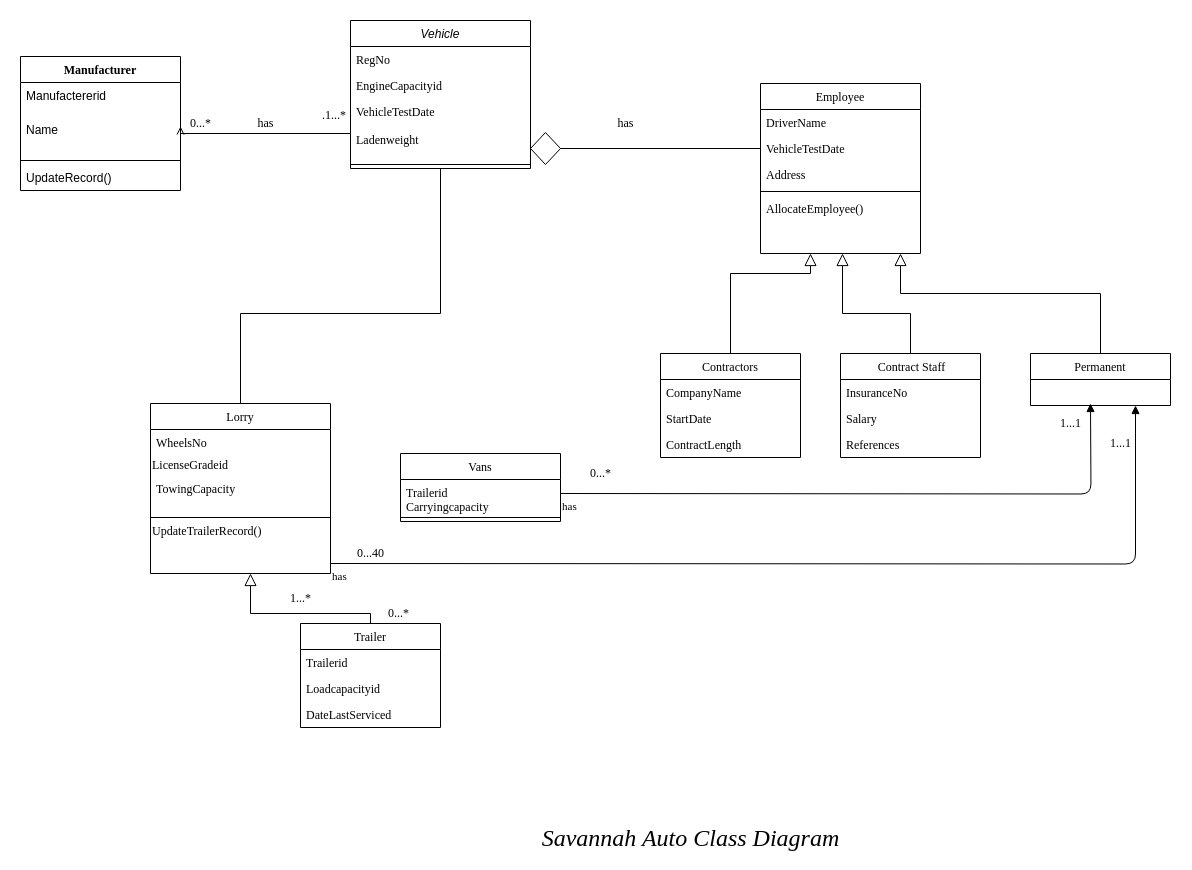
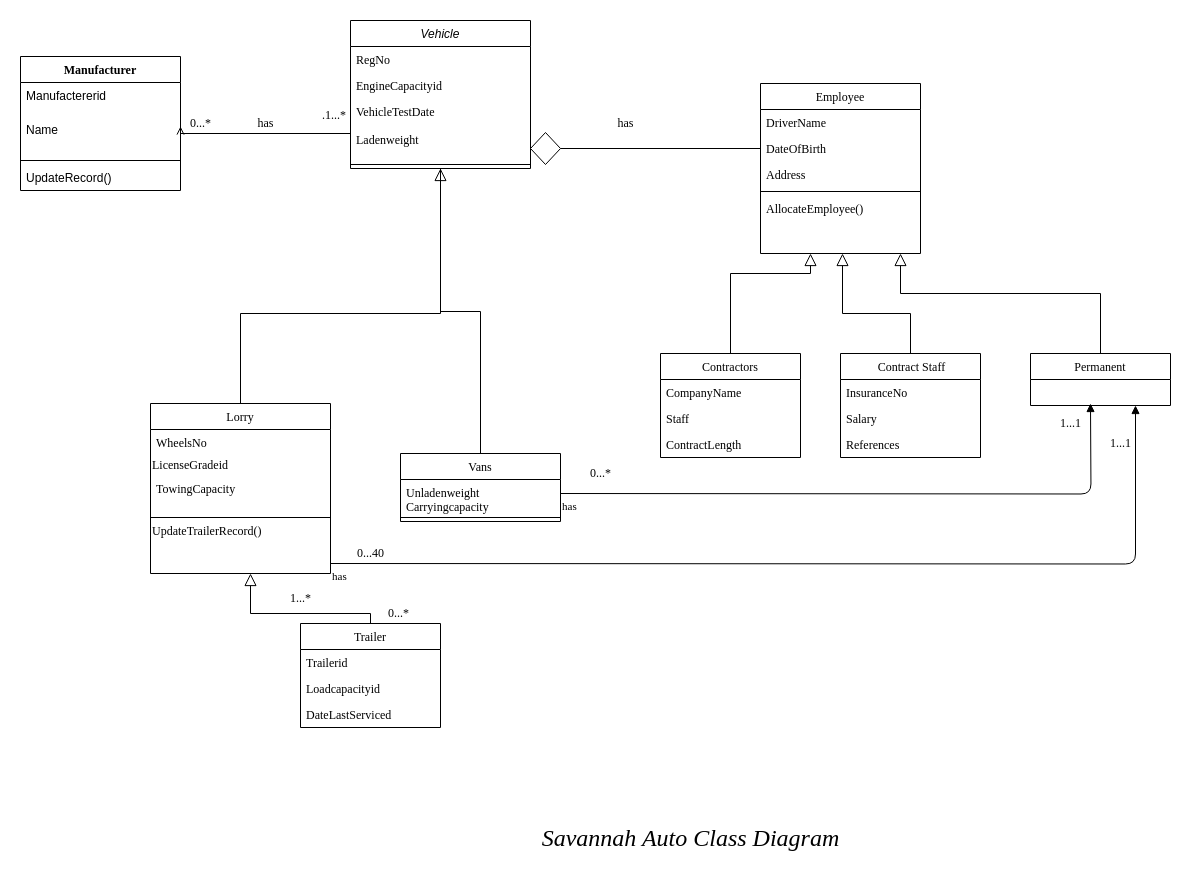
node "VehicleTestDate": label "VehicleTestDate" -> "DateOfBirth"
edge "Vans" -> "Vehicle": added
node "StartDate": label "StartDate" -> "Staff"
node "Trailerid Carryingcapacity": label "Trailerid Carryingcapacity" -> "Unladenweight Carryingcapacity"
